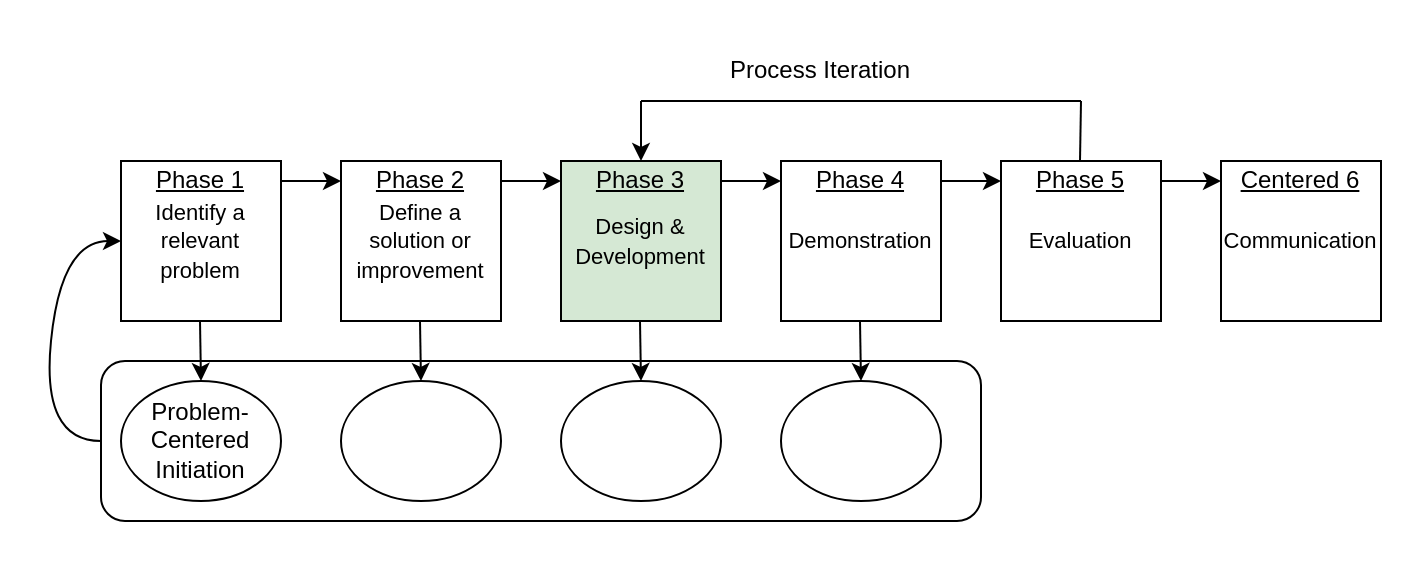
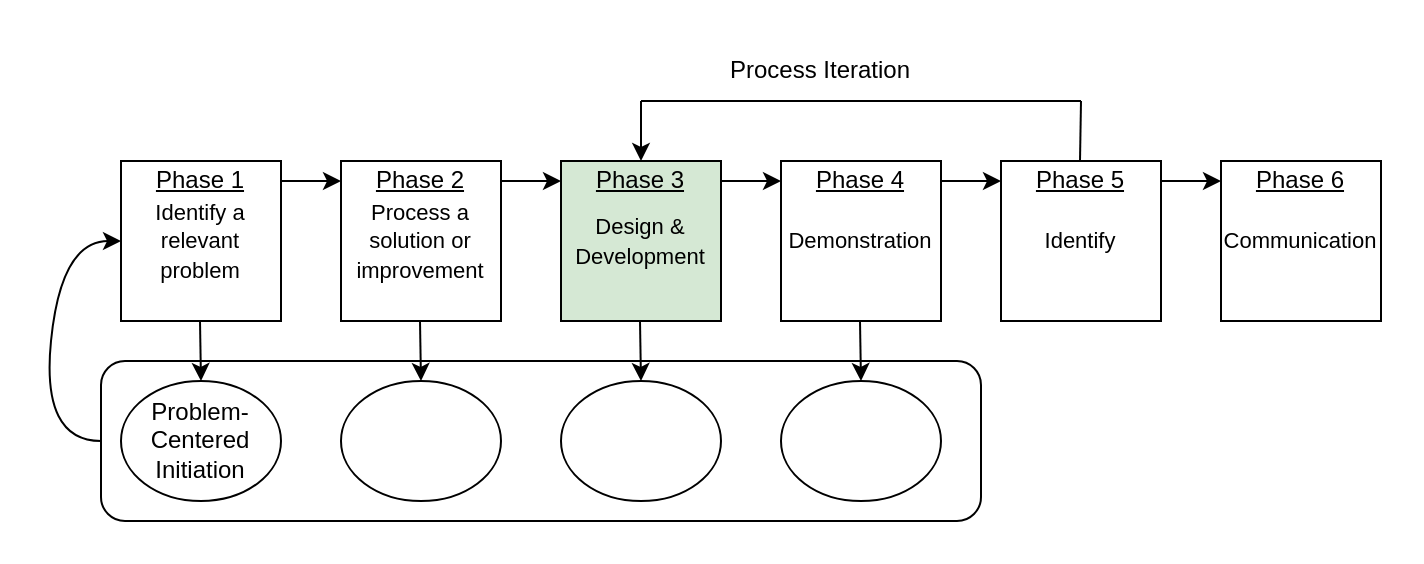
node "Centered 6": label "Centered 6" -> "Phase 6"
node "Define a solution or improvement": label "Define a solution or improvement" -> "Process a solution or improvement"
node "Evaluation": label "Evaluation" -> "Identify"
